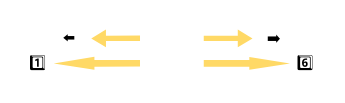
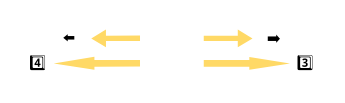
node "1️⃣": label "1️⃣" -> "4️⃣"
node "6️⃣": label "6️⃣" -> "3️⃣"
